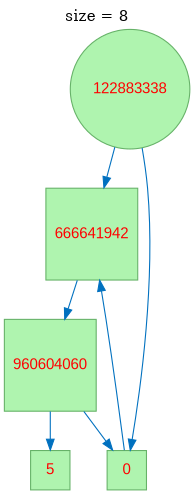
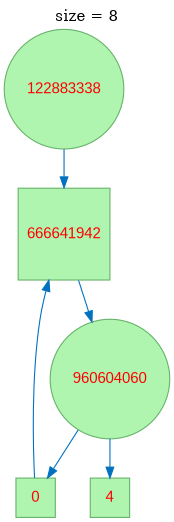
edge "122883338" -> "0": removed
node "960604060": shape square -> circle
node "5": label "5" -> "4"
